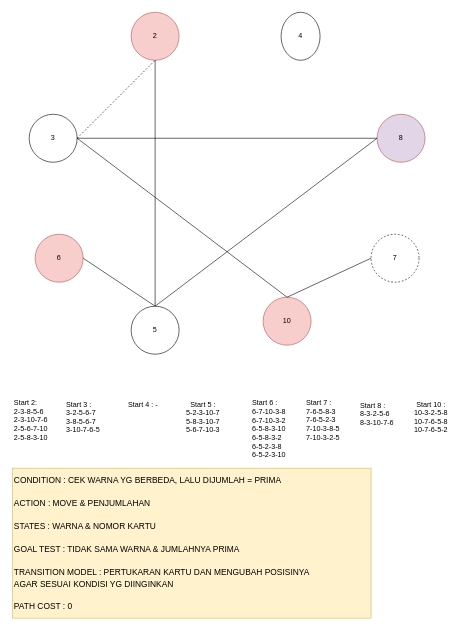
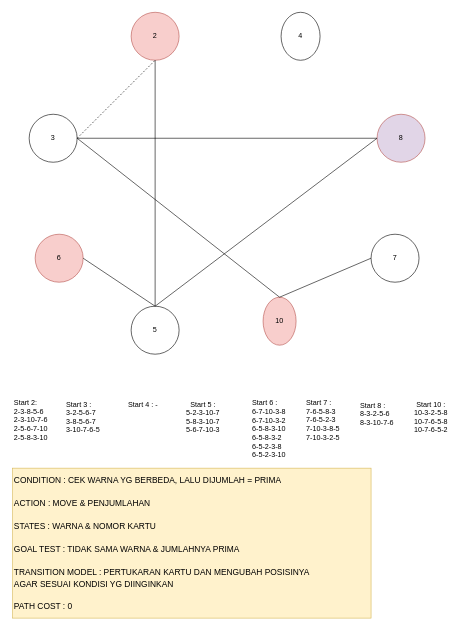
node "7": style dashed -> solid
node "10": size 48x48 -> 33x48
